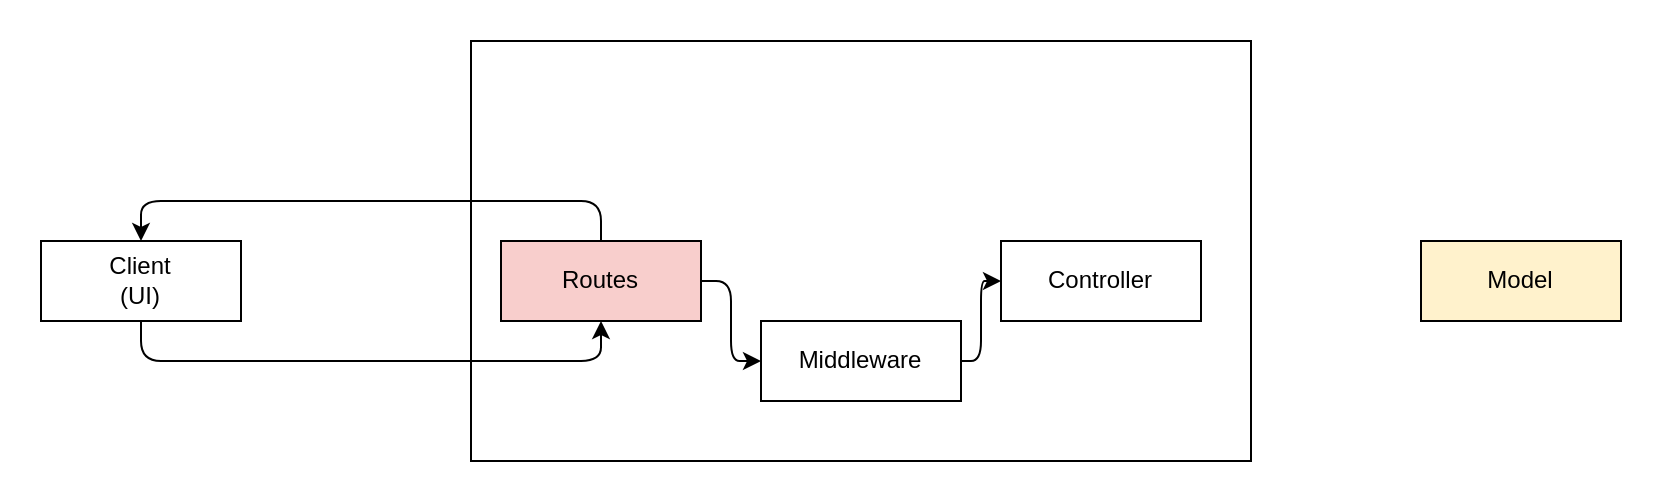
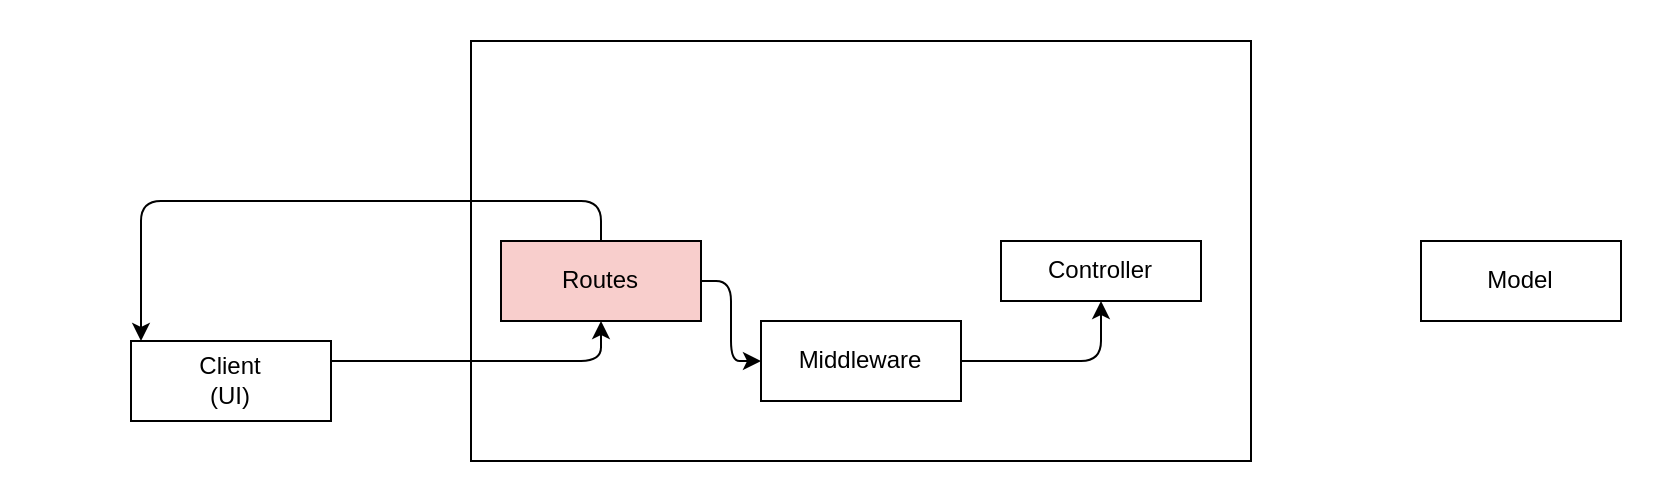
node "Client (UI)": moved (141, 281) -> (231, 381)
node "Controller": size 200x80 -> 200x60
node "Model": fillcolor #fff2cc -> #ffffff
